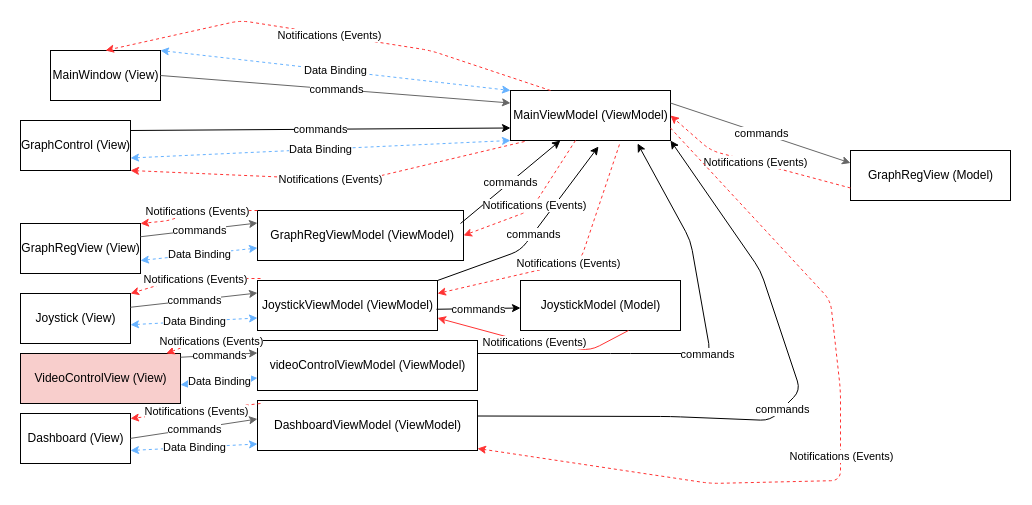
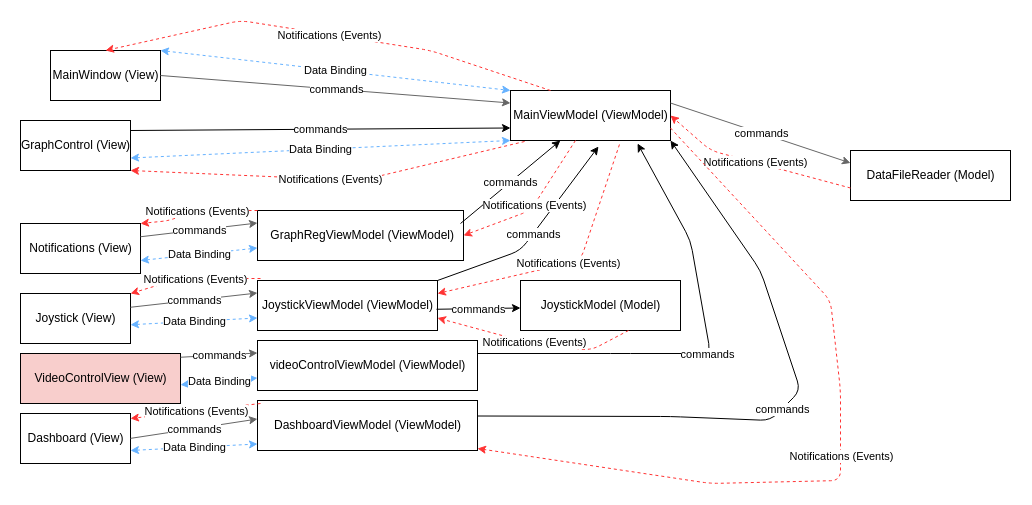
node "GraphRegView (Model)": label "GraphRegView (Model)" -> "DataFileReader (Model)"
node "GraphRegView (View)": label "GraphRegView (View)" -> "Notifications (View)"
edge "JoystickModel (Model)" -> "JoystickViewModel (ViewModel)": style solid -> dashed
edge "videoControlViewModel (ViewModel)" -> "VideoControlView (View)": removed, label "Notifications (Events)"
